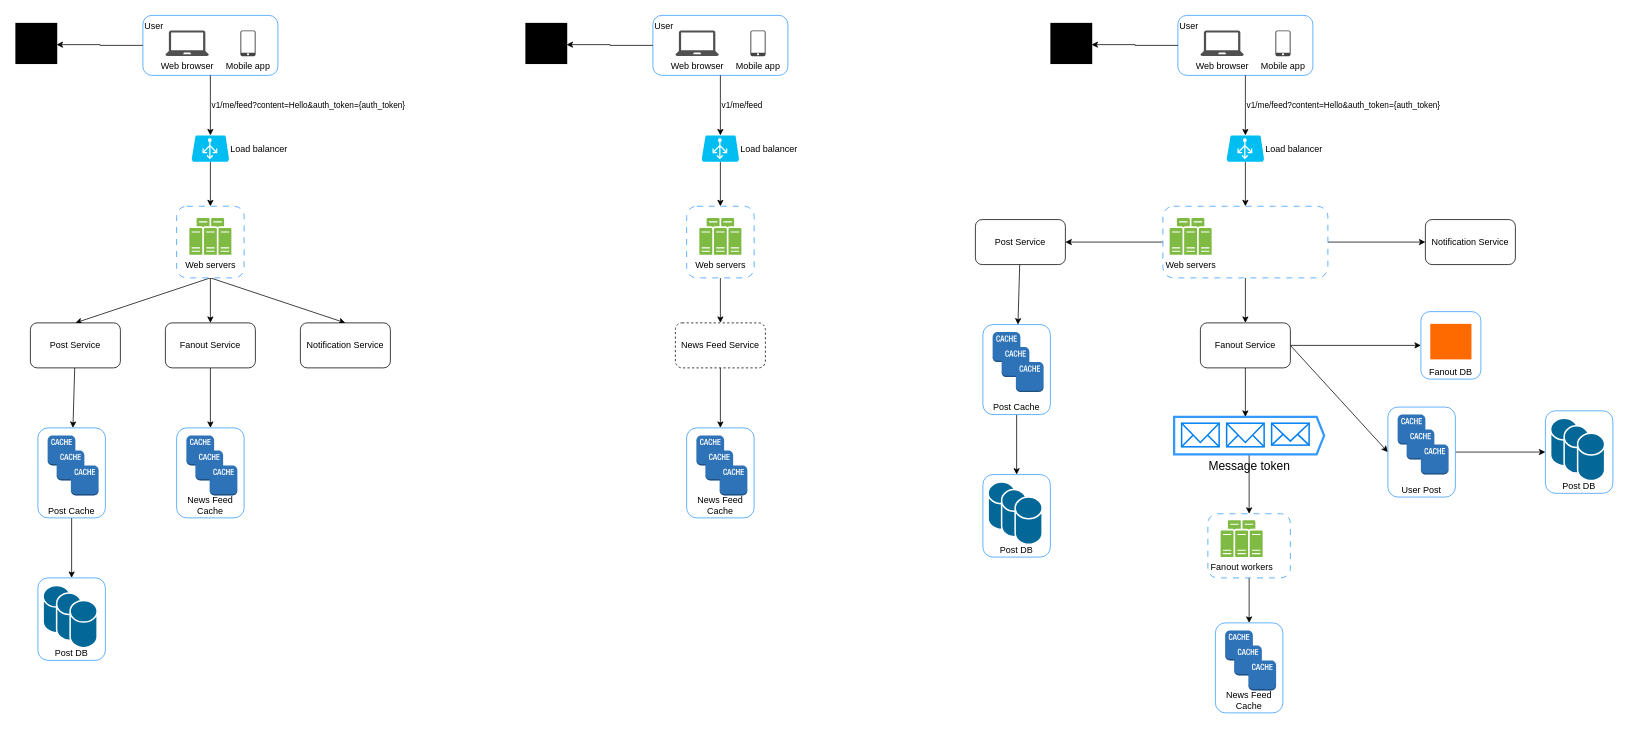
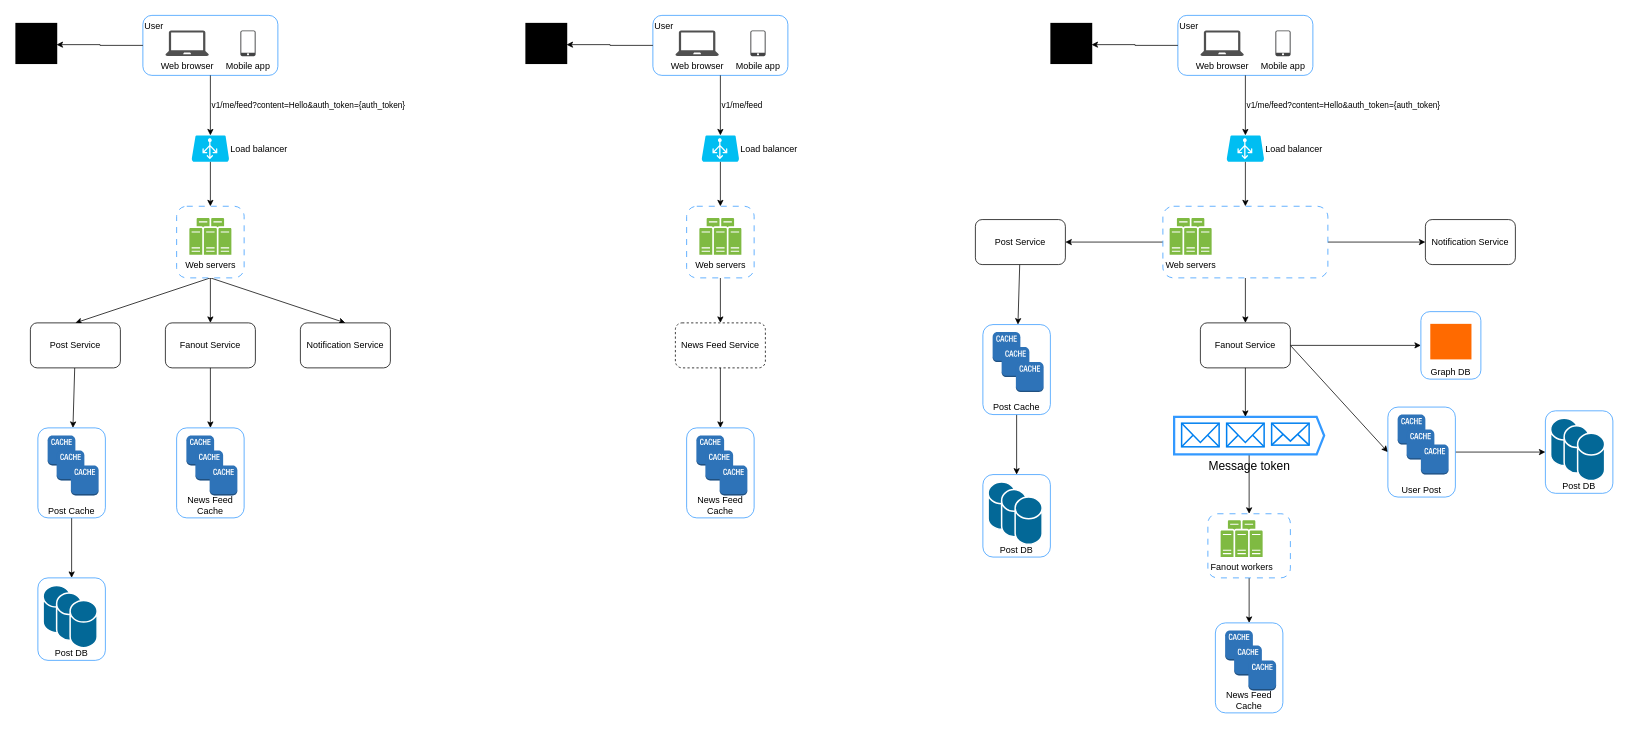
node "Fanout DB": label "Fanout DB" -> "Graph DB"
